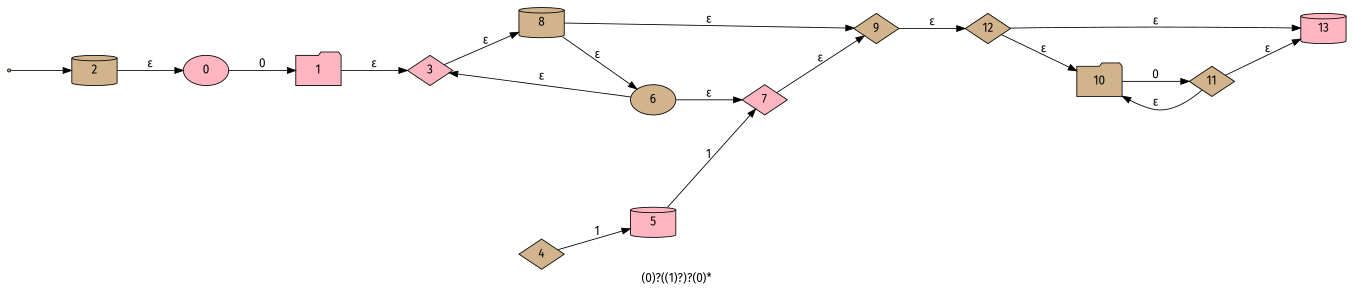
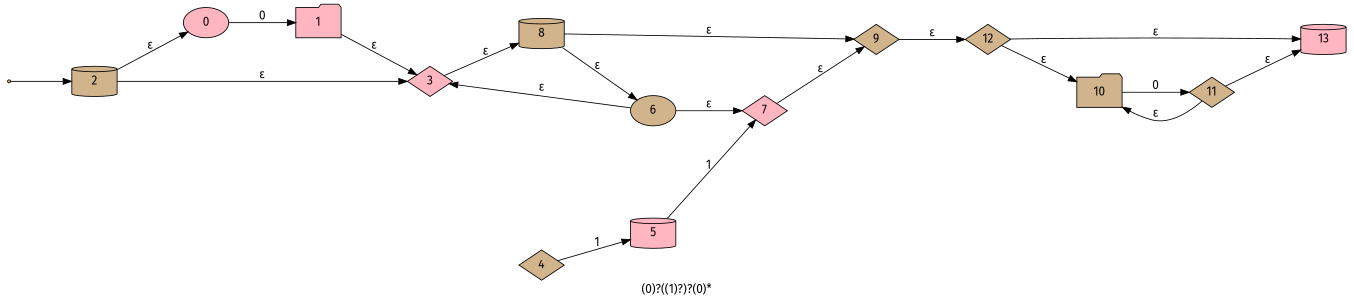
edge "2" -> "3": added, label "ε"
